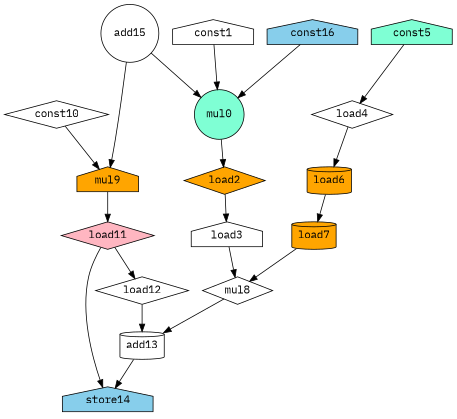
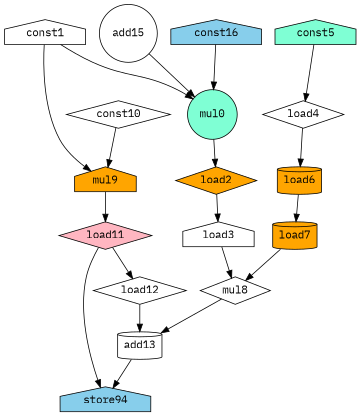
edge "add15" -> "mul9": now "const1" -> "mul9"
node "store14": label "store14" -> "store94"
